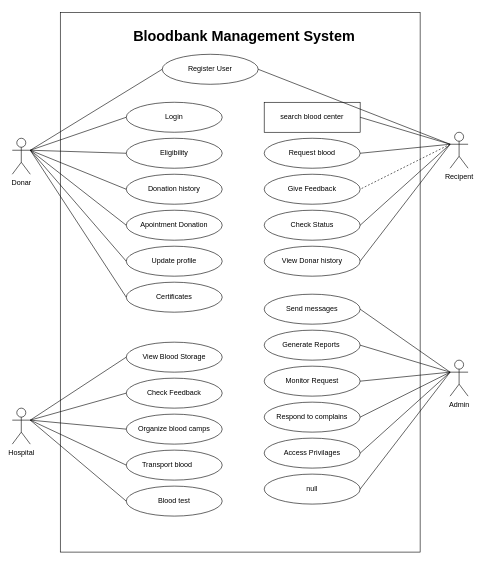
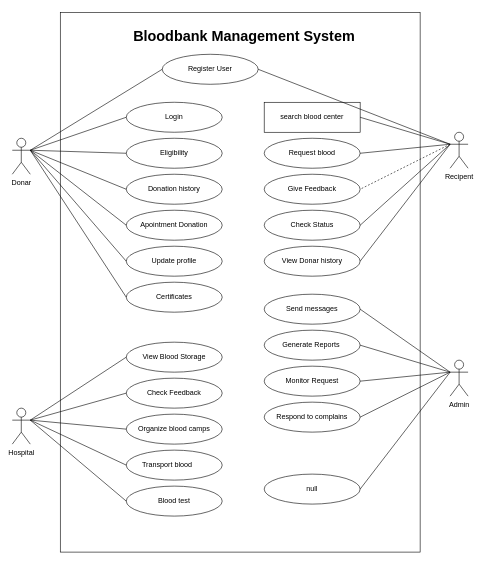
edge "Admin" -- "Access Privilages": removed
node "Access Privilages": removed
